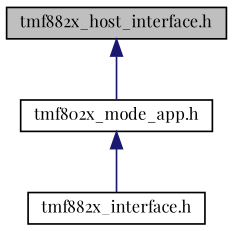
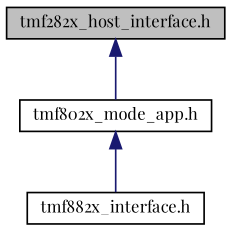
node "tmf882x_host_interface.h": label "tmf882x_host_interface.h" -> "tmf282x_host_interface.h"
